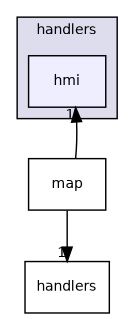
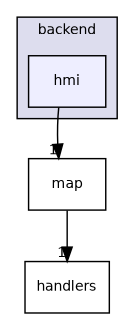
cluster "handlers": label "handlers" -> "backend"
edge "map" -> "hmi": reversed
